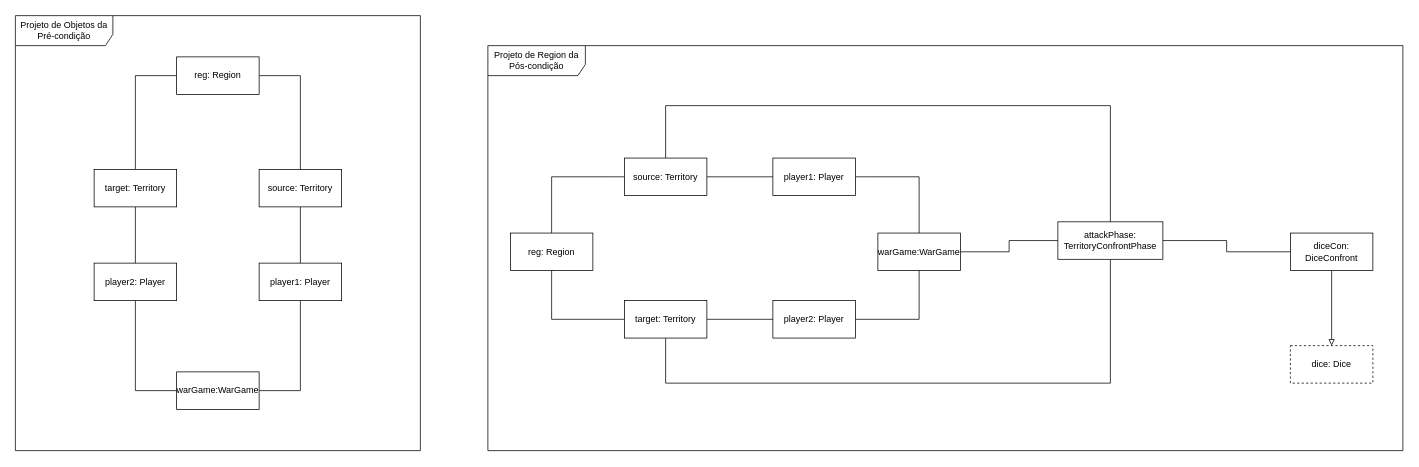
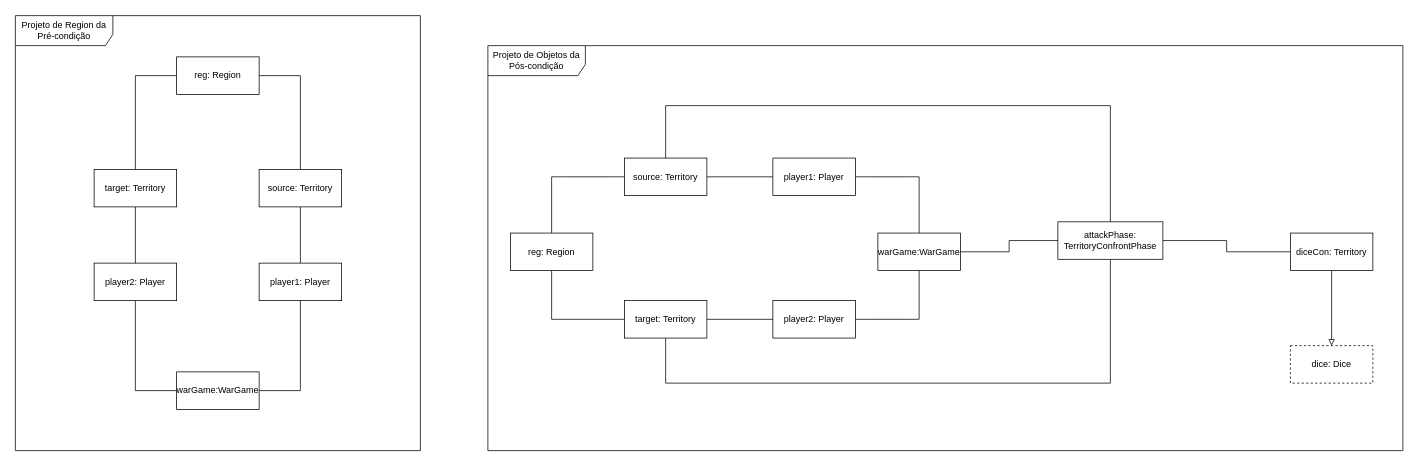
node "Projeto de Objetos da Pré-condição": label "Projeto de Objetos da Pré-condição" -> "Projeto de Region da Pré-condição"
node "Projeto de Region da Pós-condição": label "Projeto de Region da Pós-condição" -> "Projeto de Objetos da Pós-condição"
node "diceCon: DiceConfront": label "diceCon: DiceConfront" -> "diceCon: Territory"
